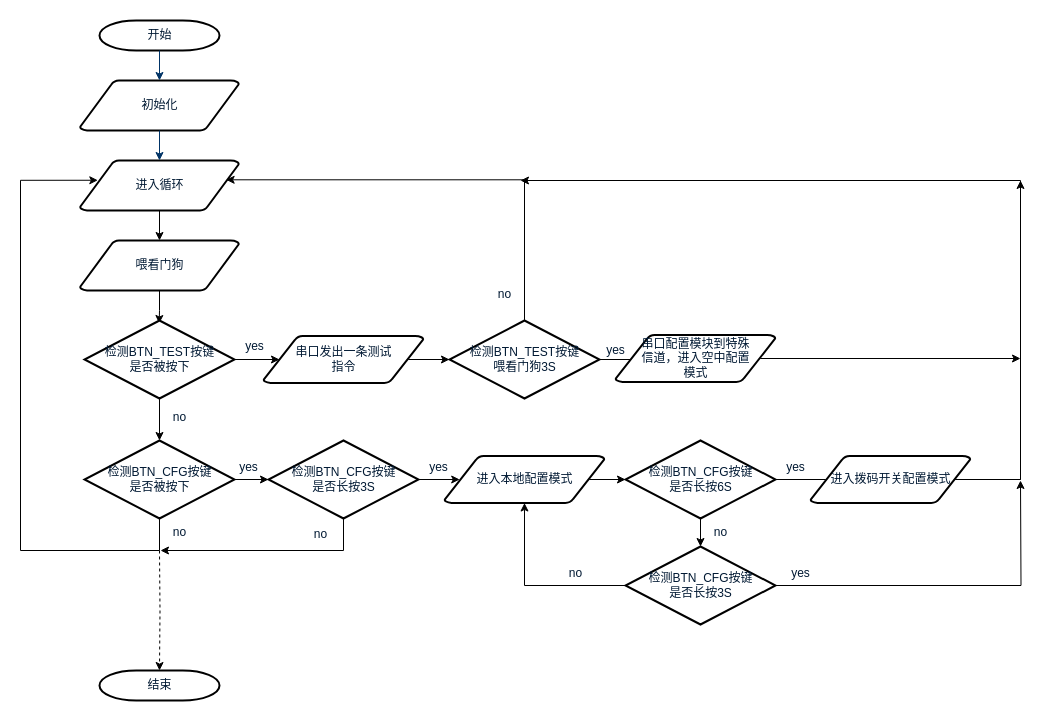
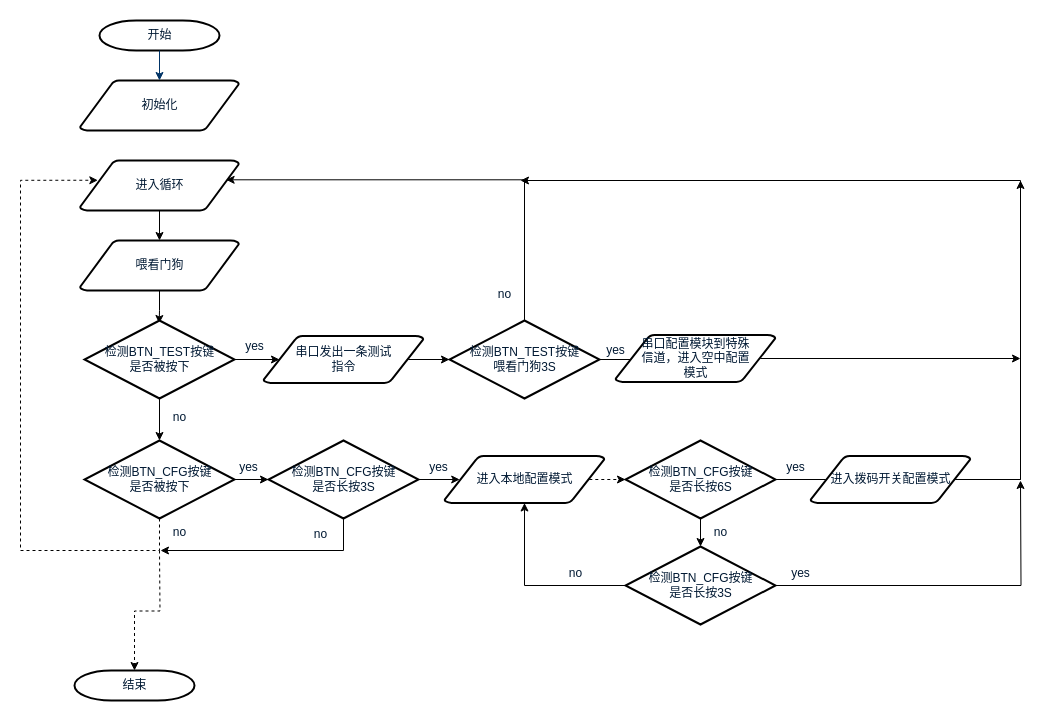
edge "初始化" -> "进入循环": removed
edge "检测BTN_CFG按键 是否被按下" -> "进入循环": style solid -> dashed
edge "进入本地配置模式" -> "检测BTN_CFG按键 是否长按6S": style solid -> dashed
node "结束": moved (160, 686) -> (135, 686)
